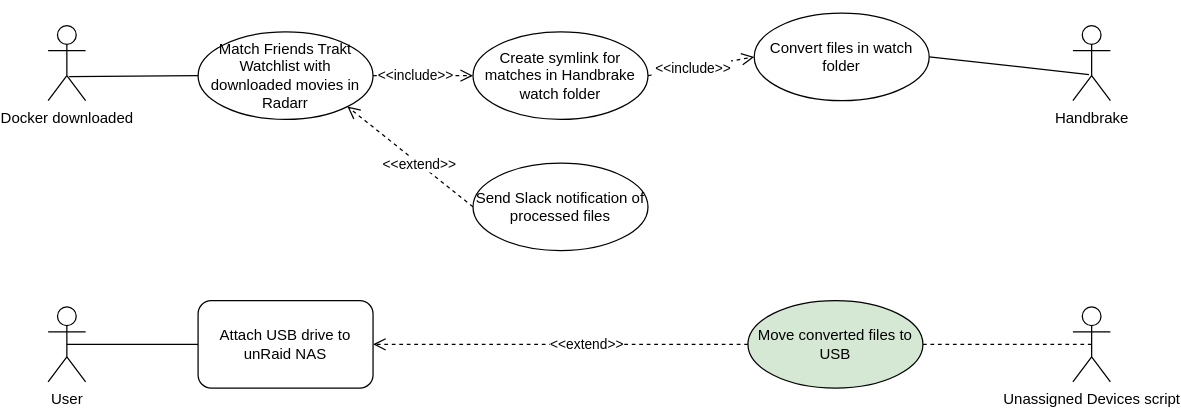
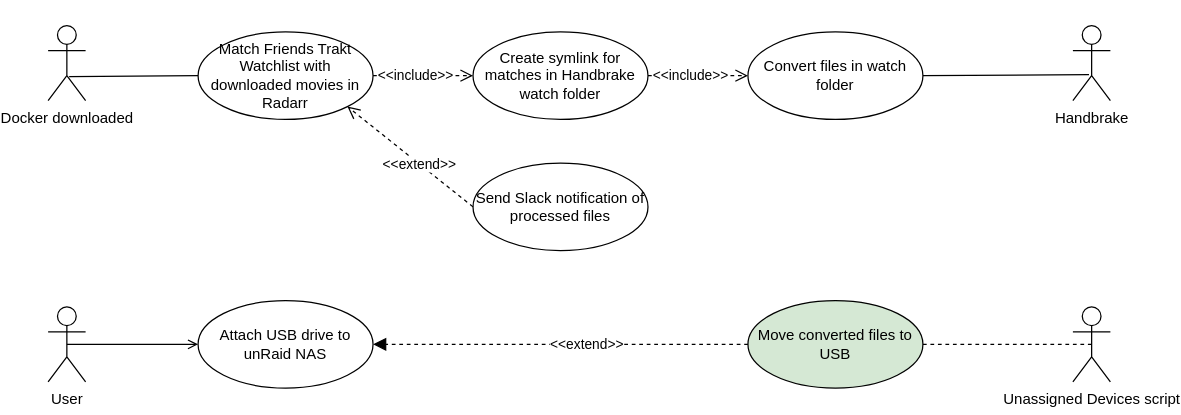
node "Convert files in watch folder": moved (842, 57) -> (836, 76)
edge "User" -- "Attach USB drive to unRaid NAS": arrowhead none -> open
node "Attach USB drive to unRaid NAS": shape rounded rectangle -> ellipse
edge "Move converted files to USB" -> "Attach USB drive to unRaid NAS": arrowhead open -> block
